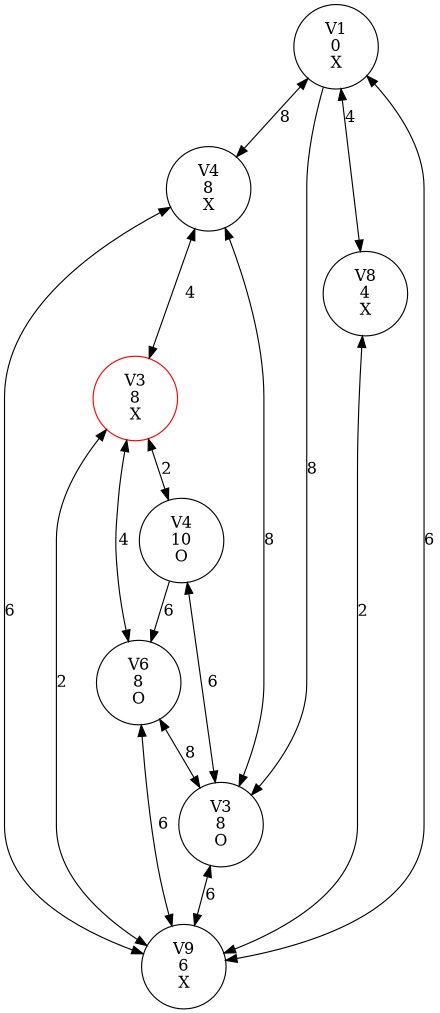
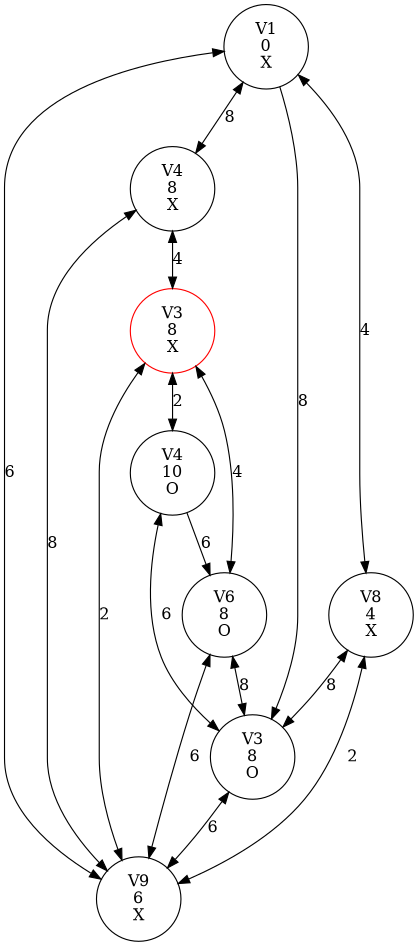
edge "V4 8 X" -- "V3 8 O": now "V8 4 X" -- "V3 8 O"
edge "V4 8 X" -- "V9 6 X": label "6" -> "8"
